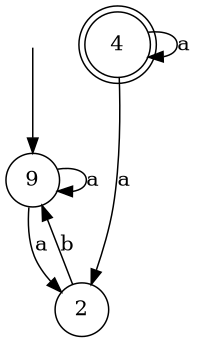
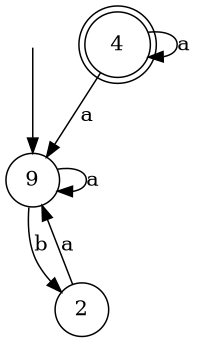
edge "4" -> "2": now "4" -> "9"
edge "9" -> "2": label "a" -> "b"
edge "2" -> "9": label "b" -> "a"
